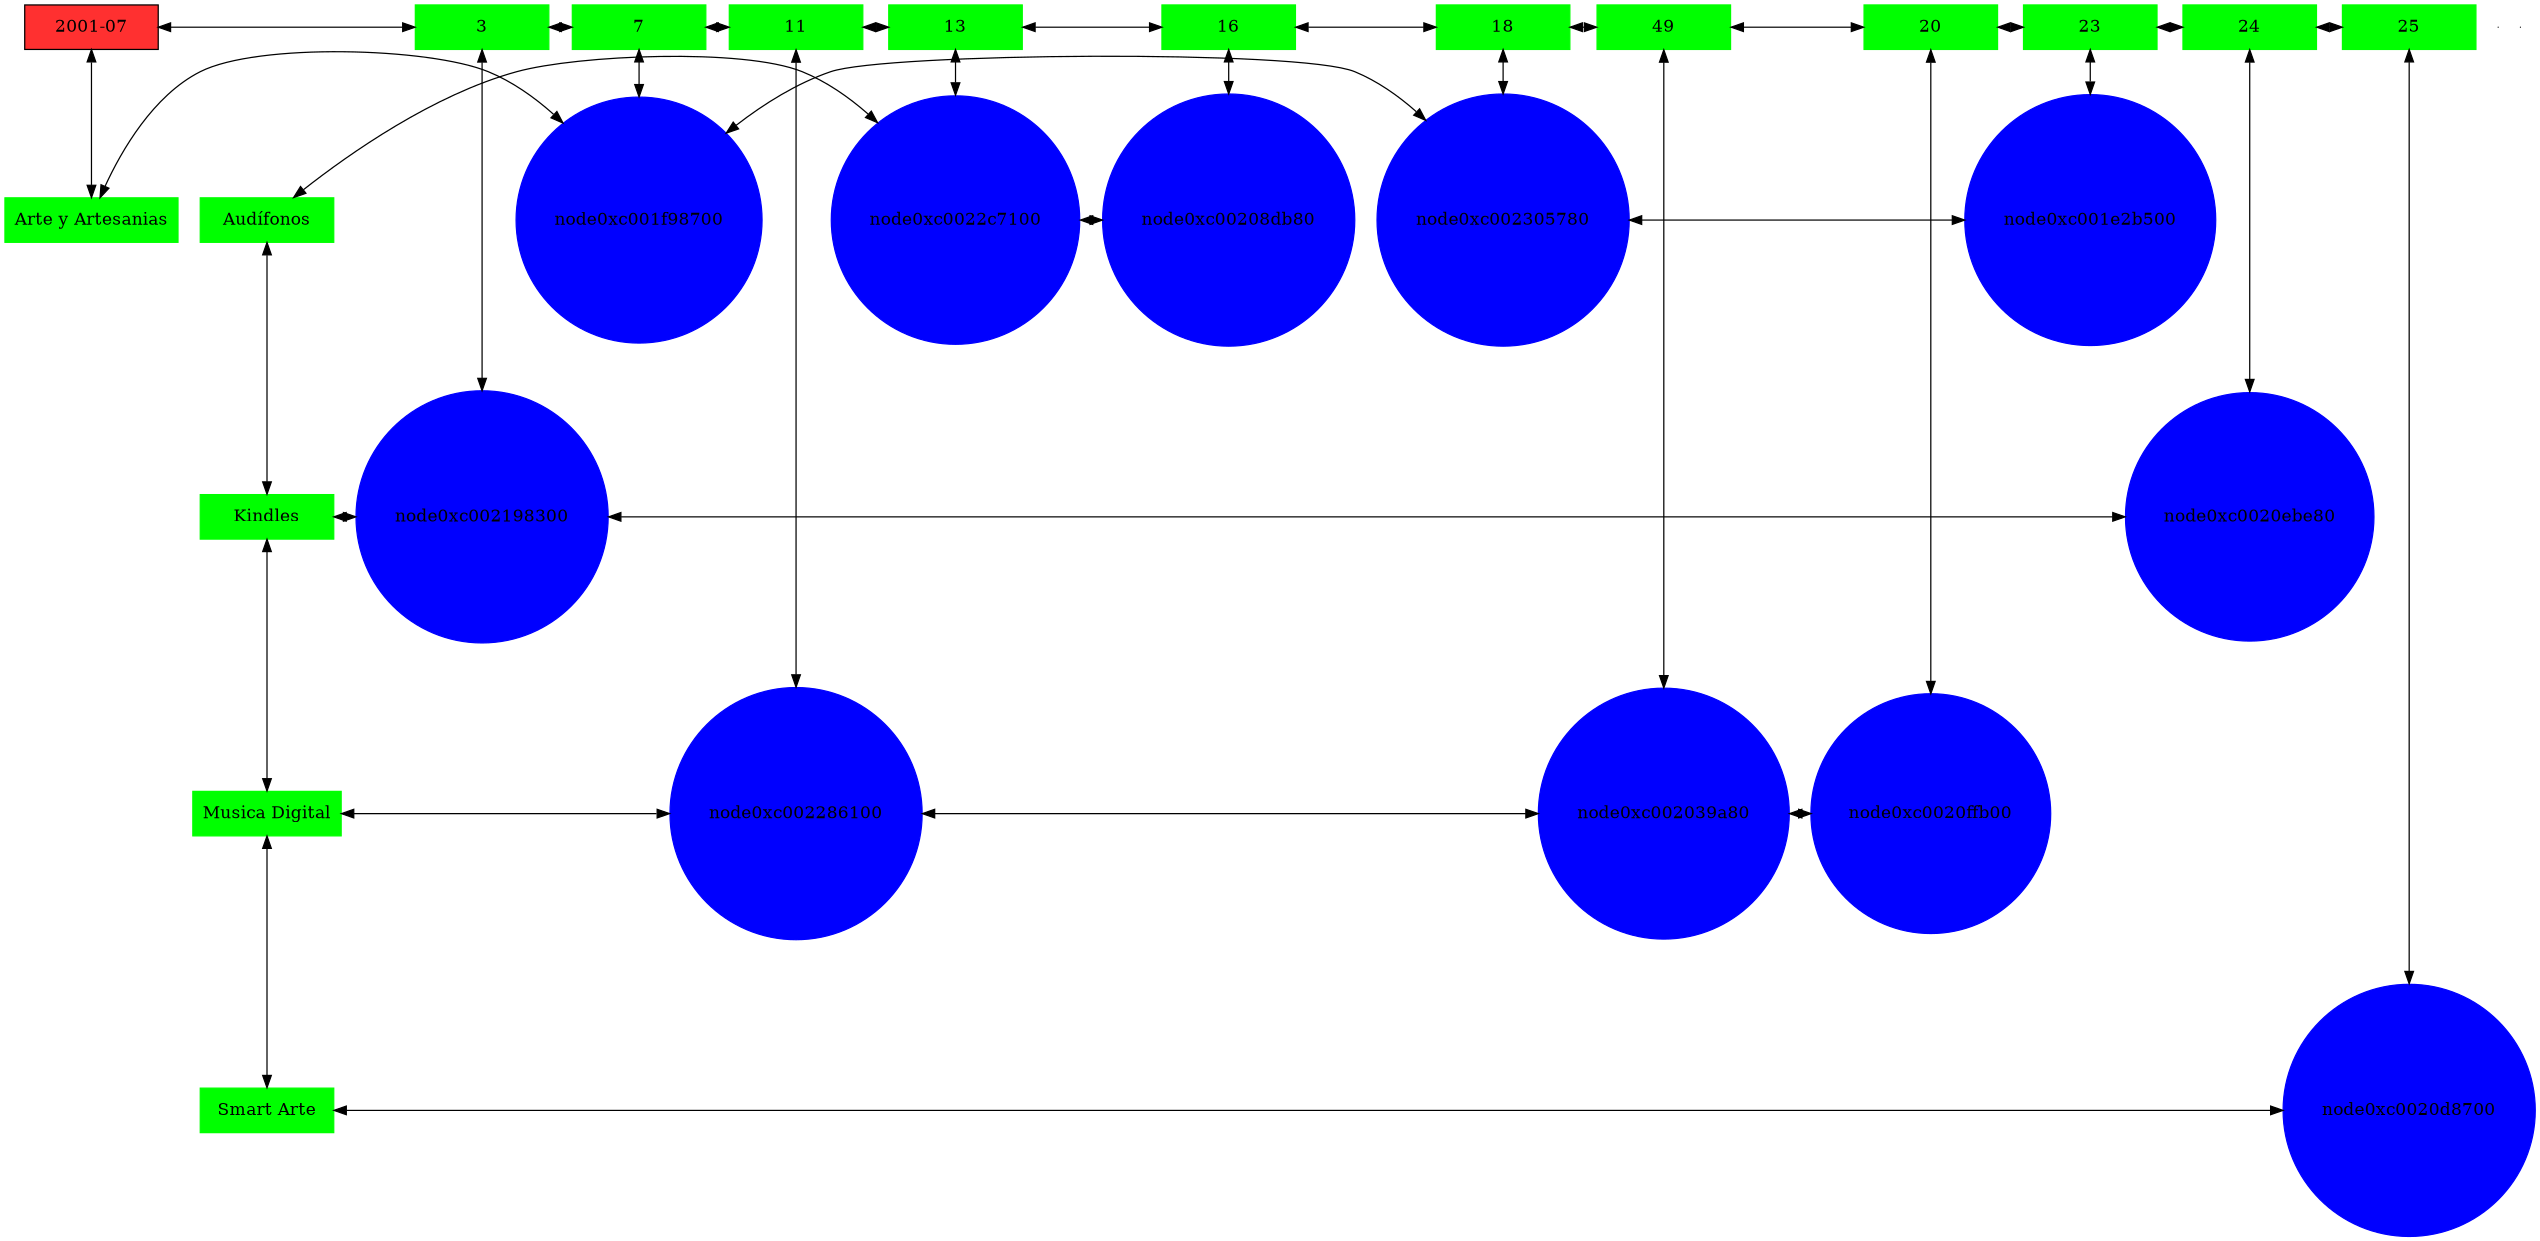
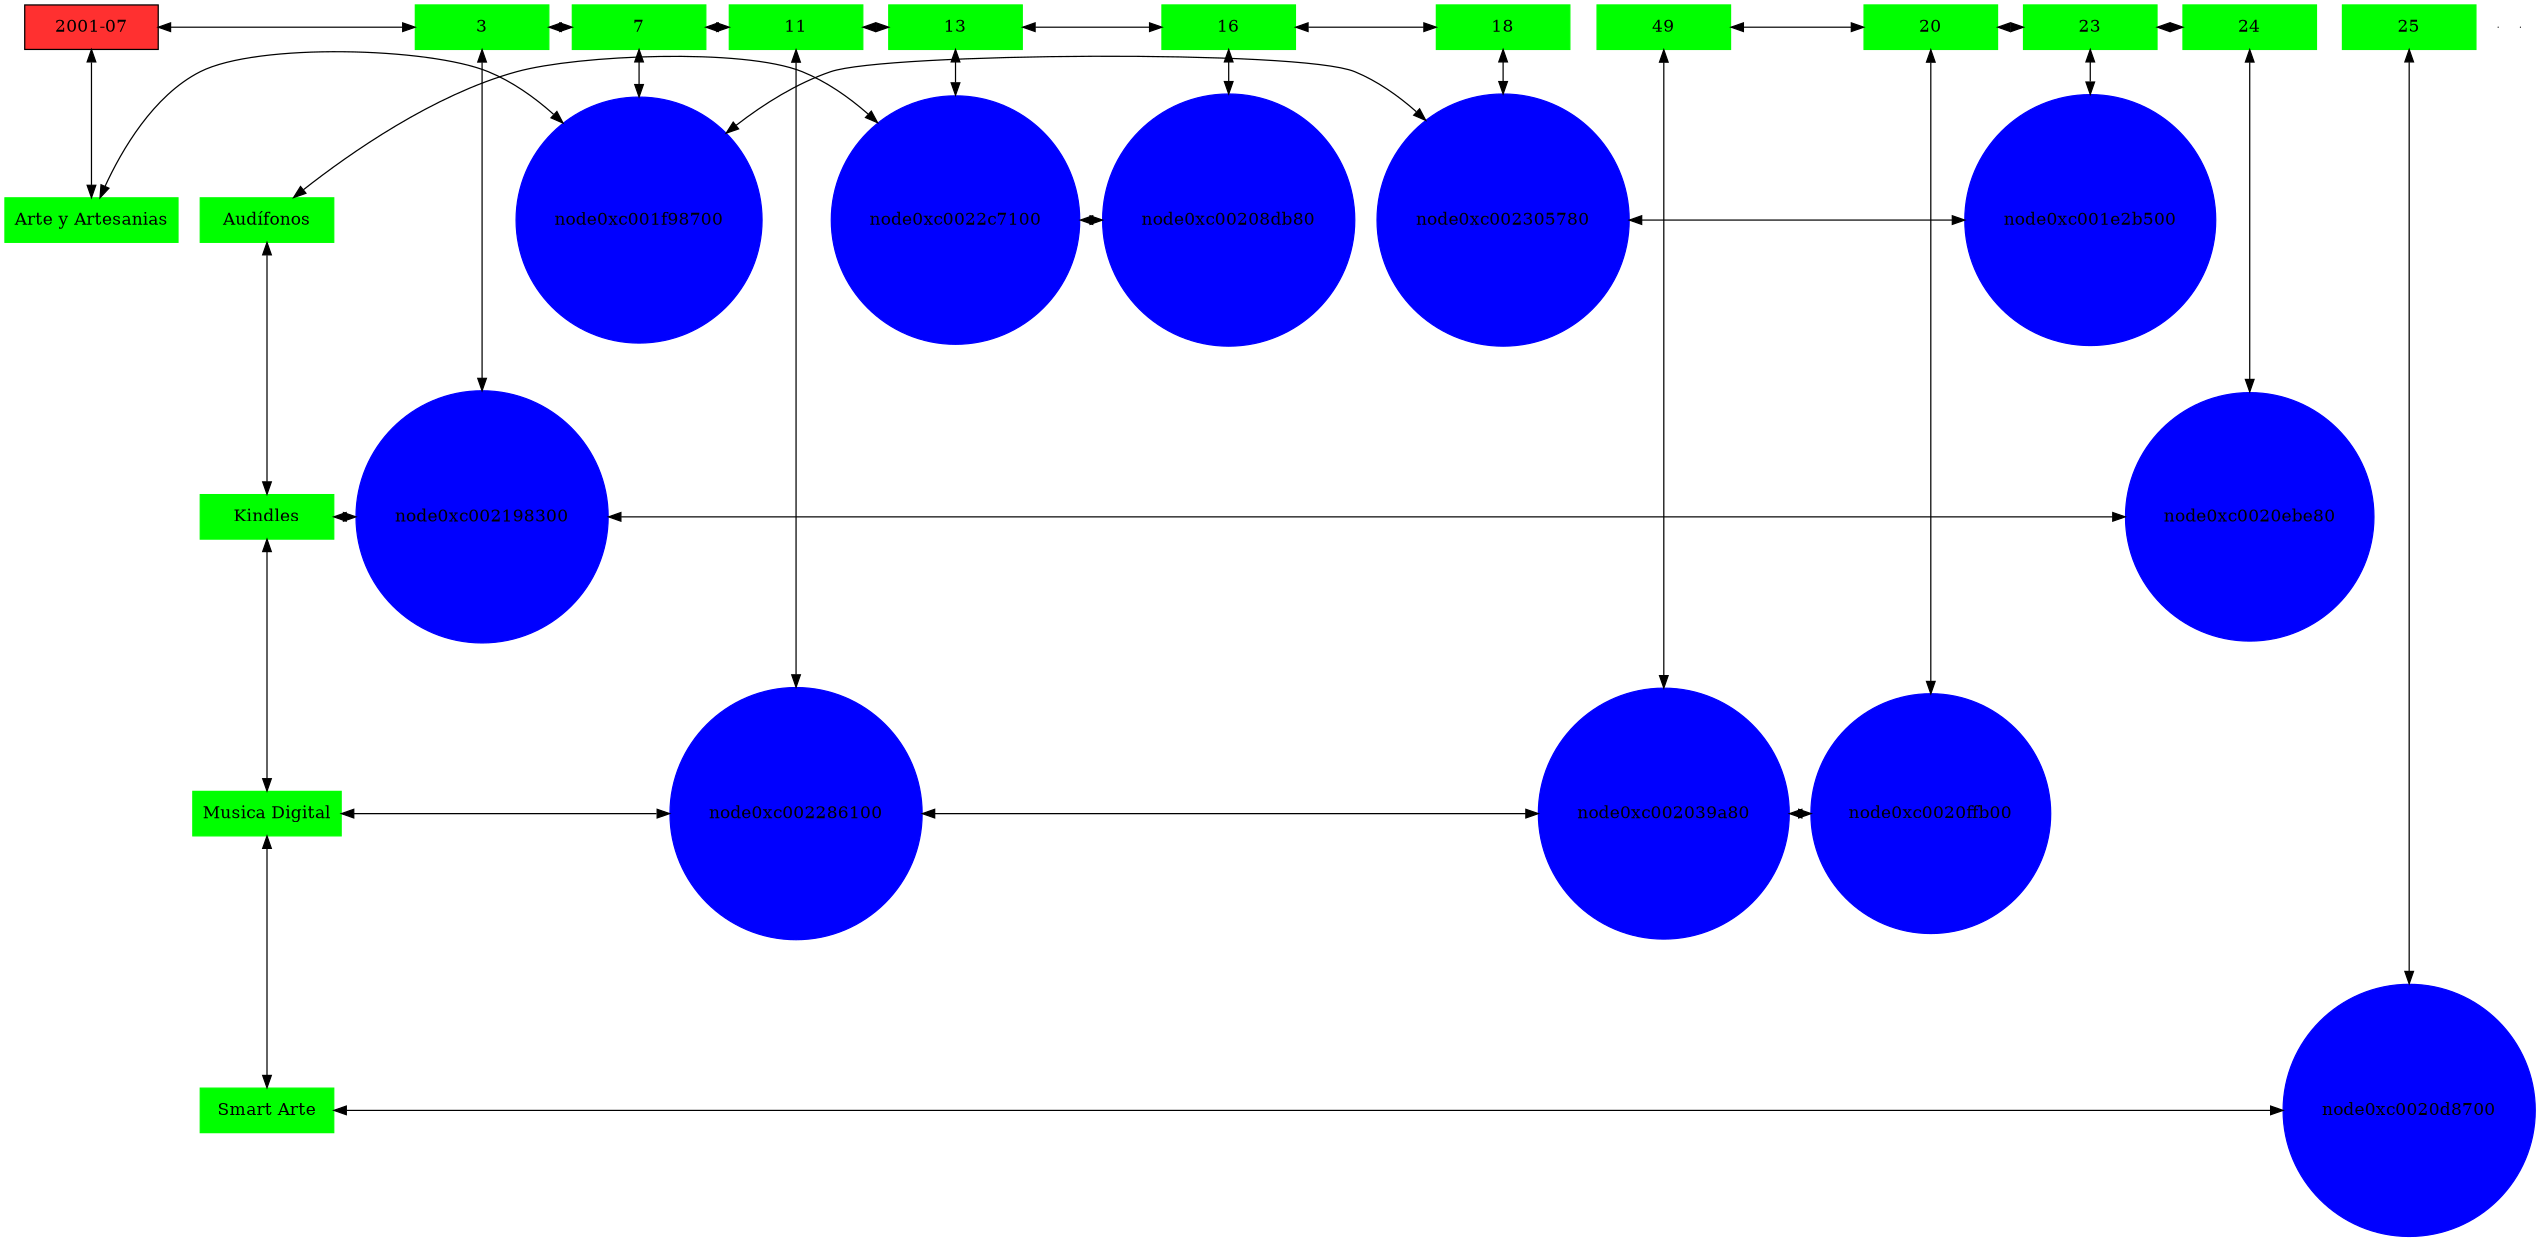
edge "18" -- "49": removed
edge "24" -- "25": removed
